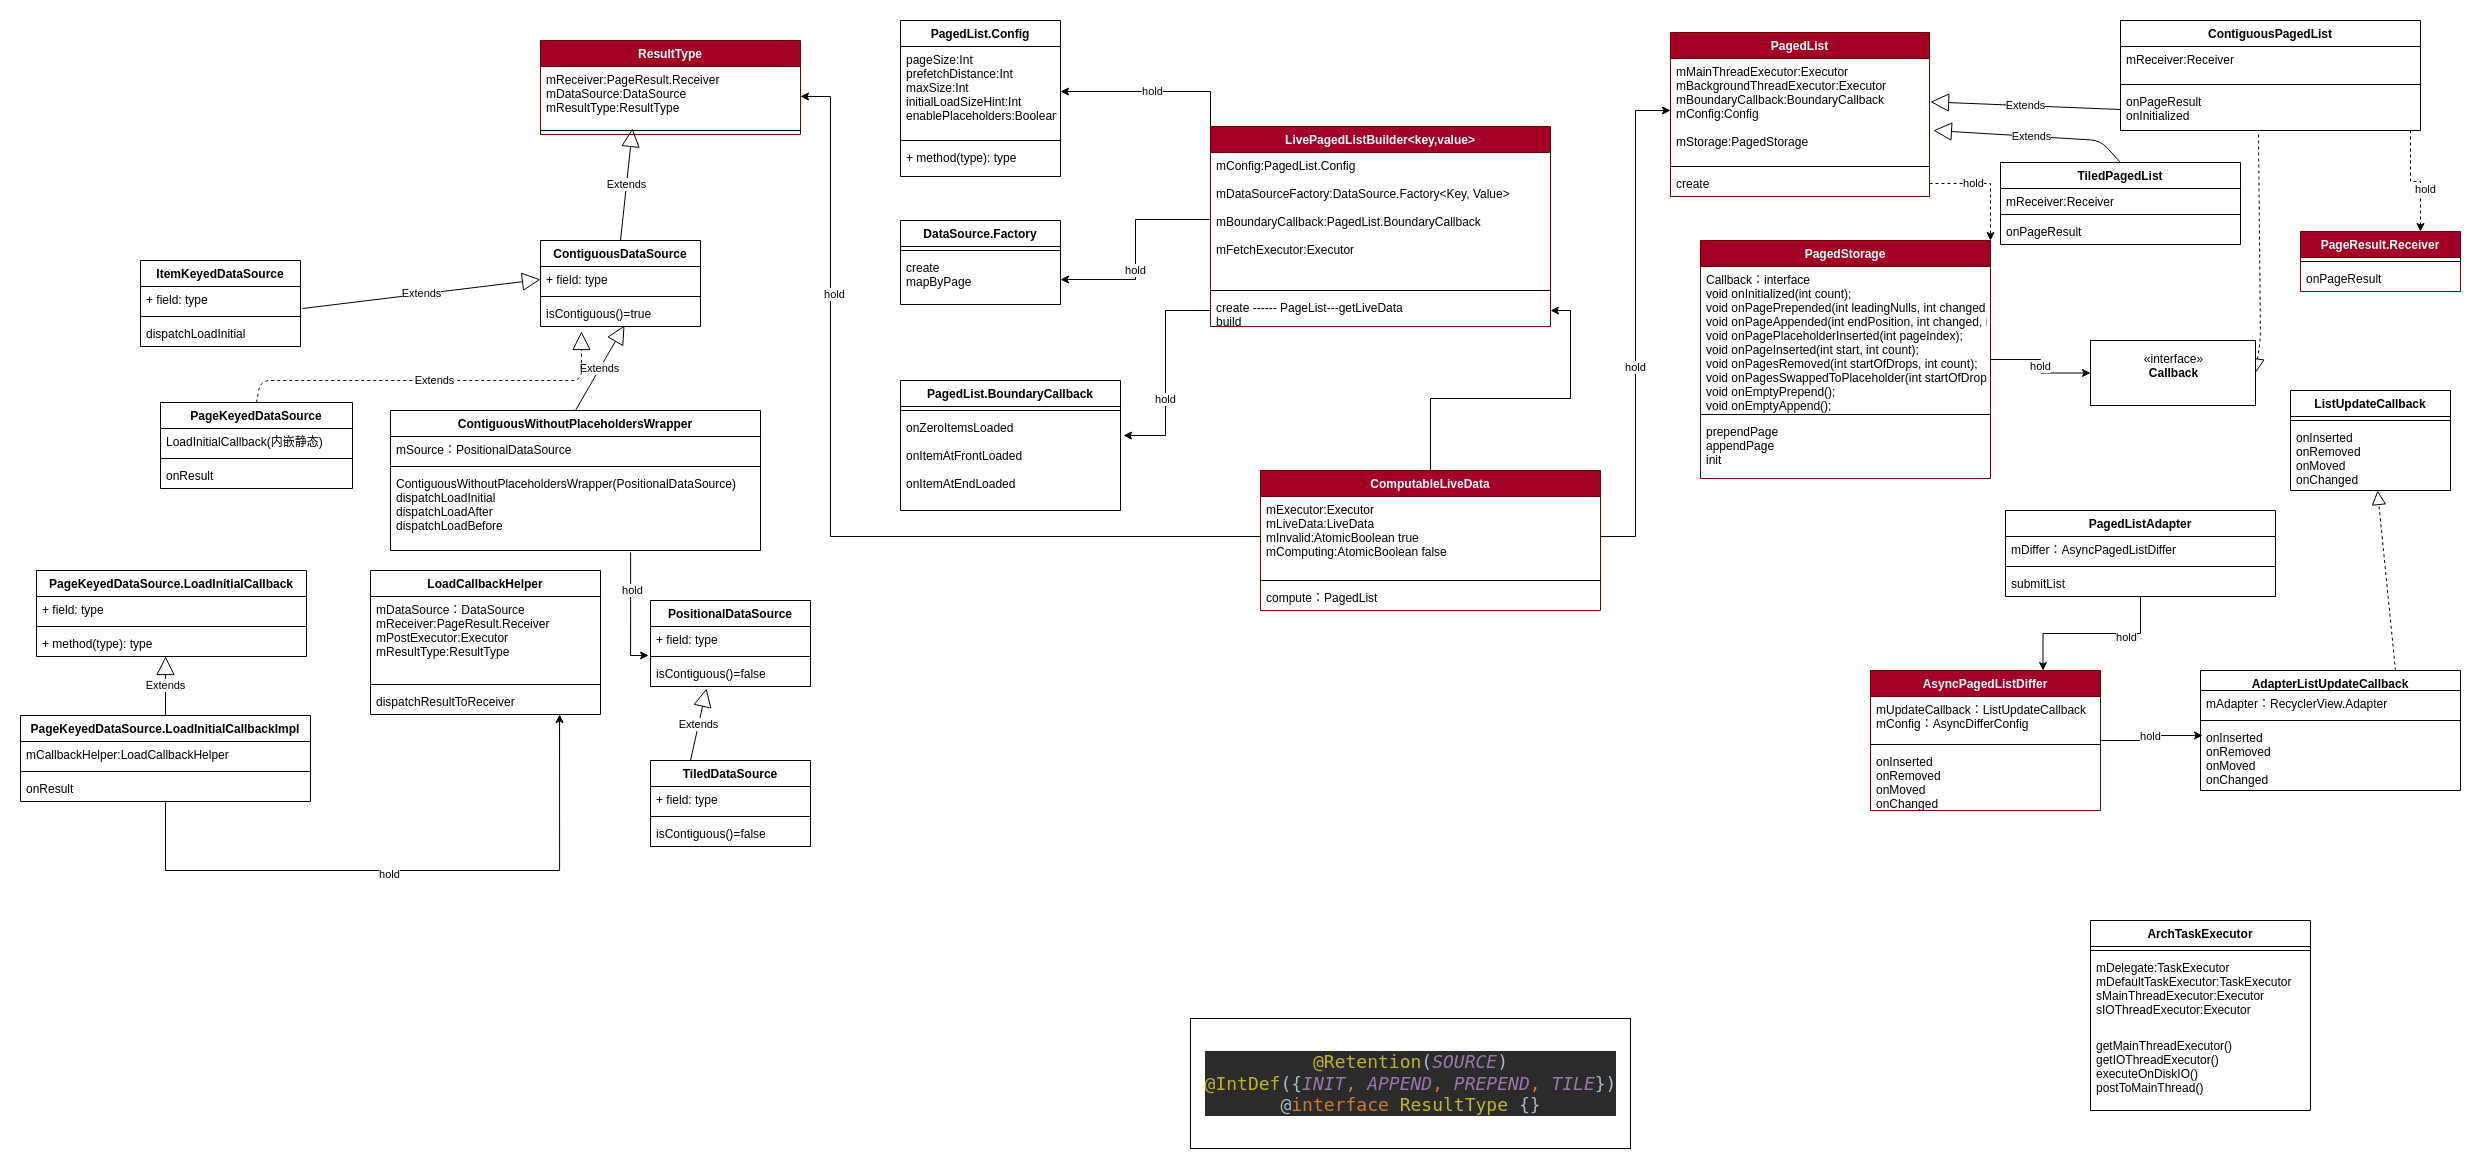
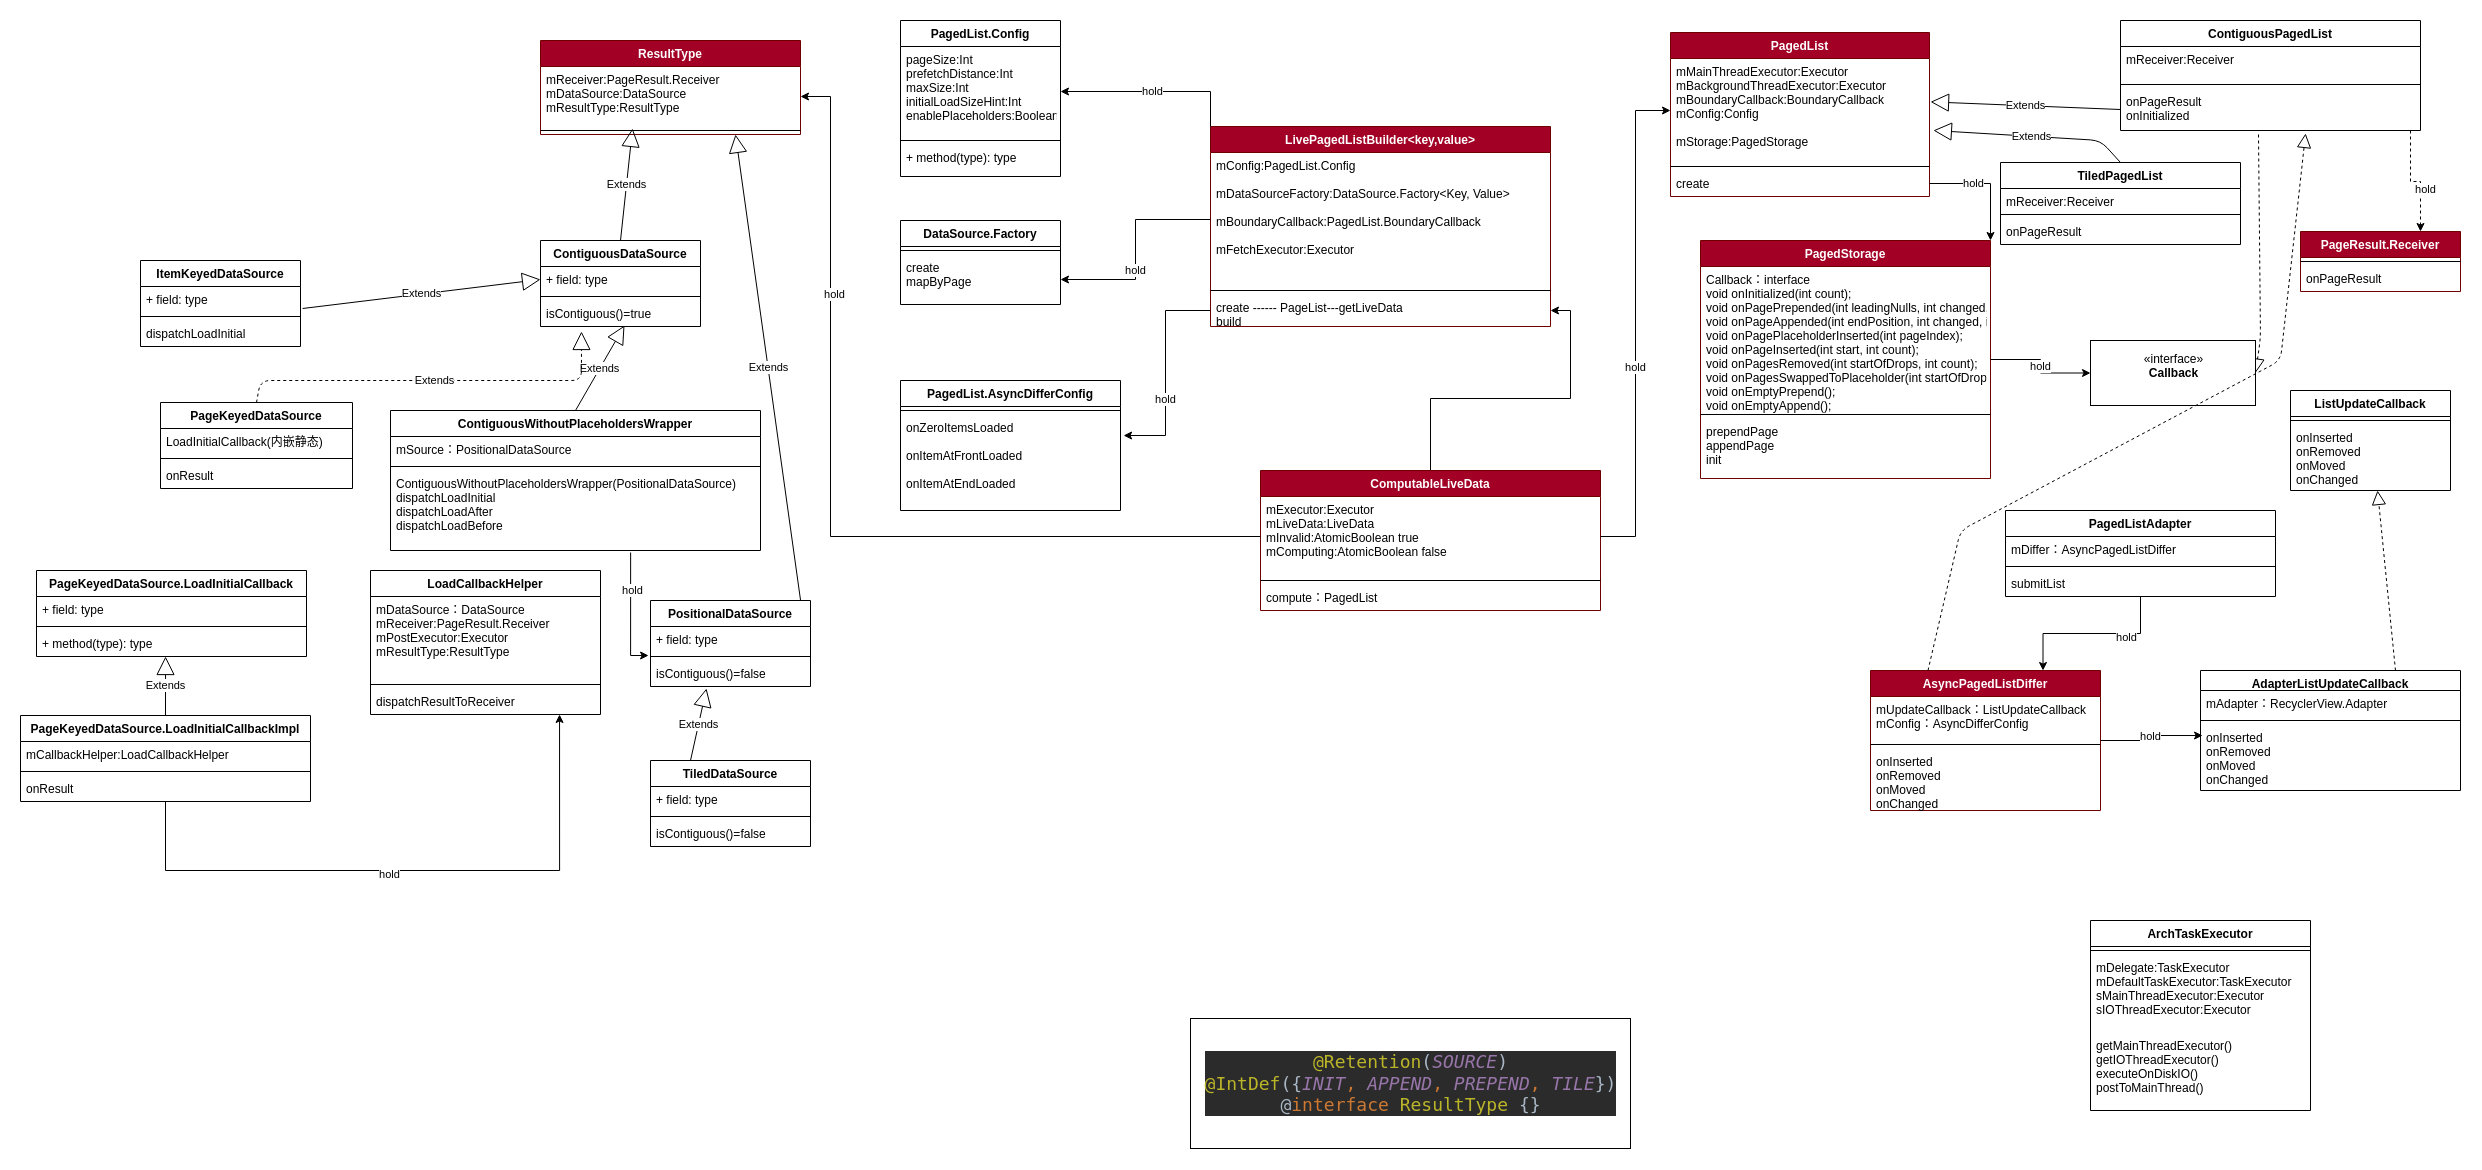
edge "create" -> "PagedStorage": style dashed -> solid
edge "PositionalDataSource" -> "ResultType": added, label "Extends"
node "PagedList.BoundaryCallback": label "PagedList.BoundaryCallback" -> "PagedList.AsyncDifferConfig"
edge "AsyncPagedListDiffer" -> "onPageResult onInitialized": added
